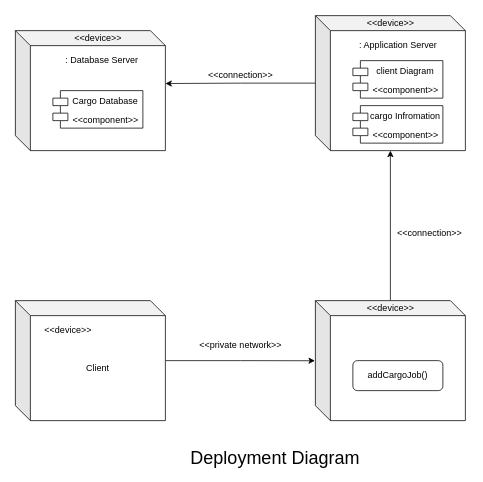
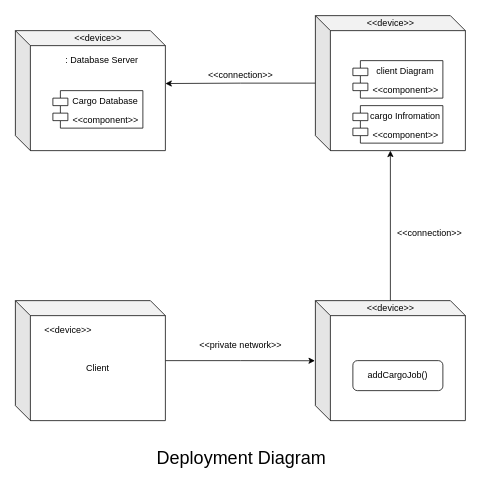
node ": Application Server": removed
node "Deployment Diagram": moved (275, 458) -> (241, 458)
